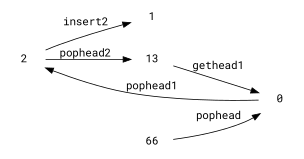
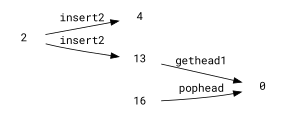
node "1": label "1" -> "4"
edge "2" -> "13": label "pophead2" -> "insert2"
edge "0" -> "2": removed, label "pophead1"
node "66": label "66" -> "16"
